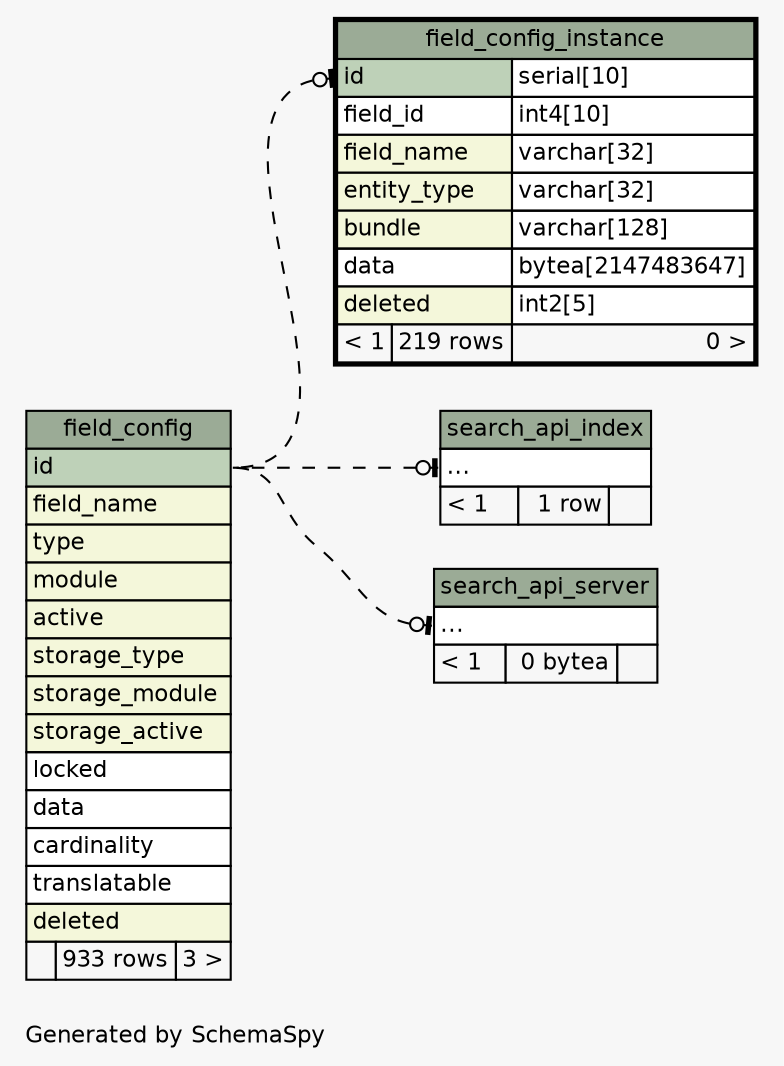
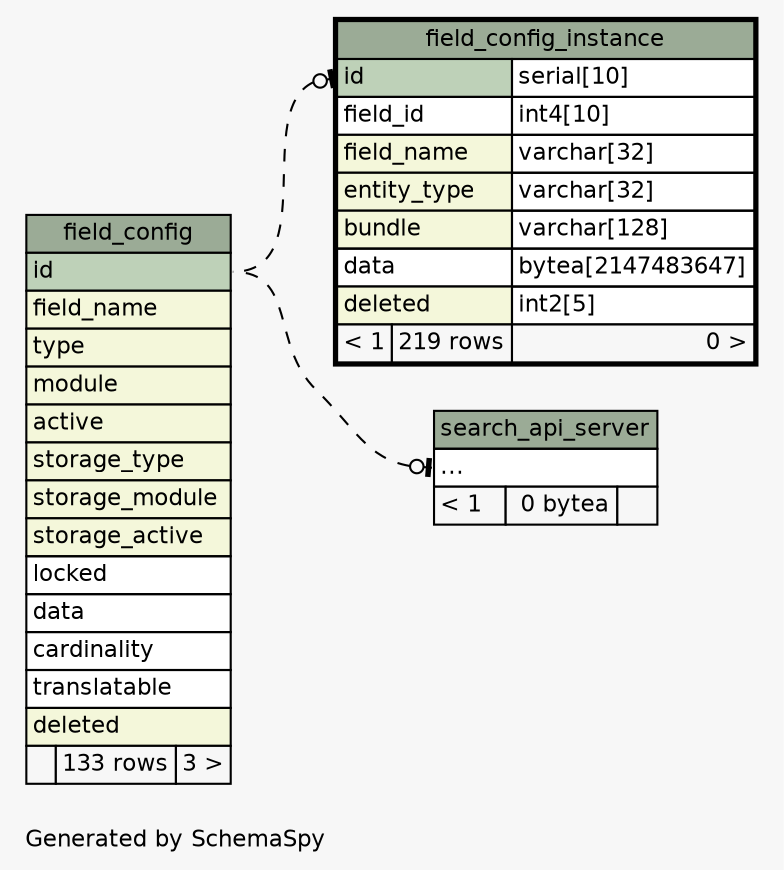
node "search_api_index": removed
node "field_config": text "933 rows" -> "133 rows"
